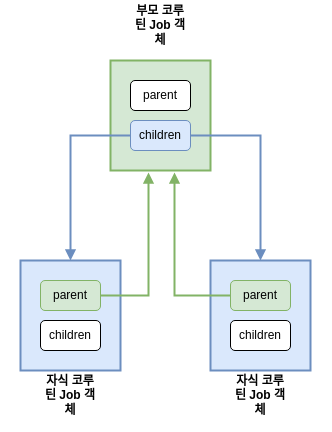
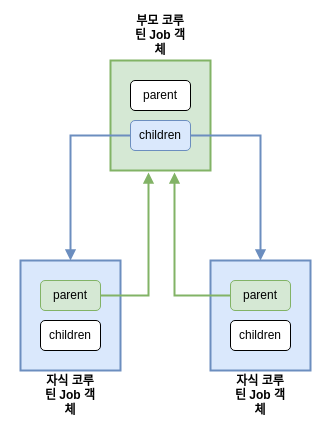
node "부모 코루틴 Job 객체": moved (161, 26) -> (161, 36)
